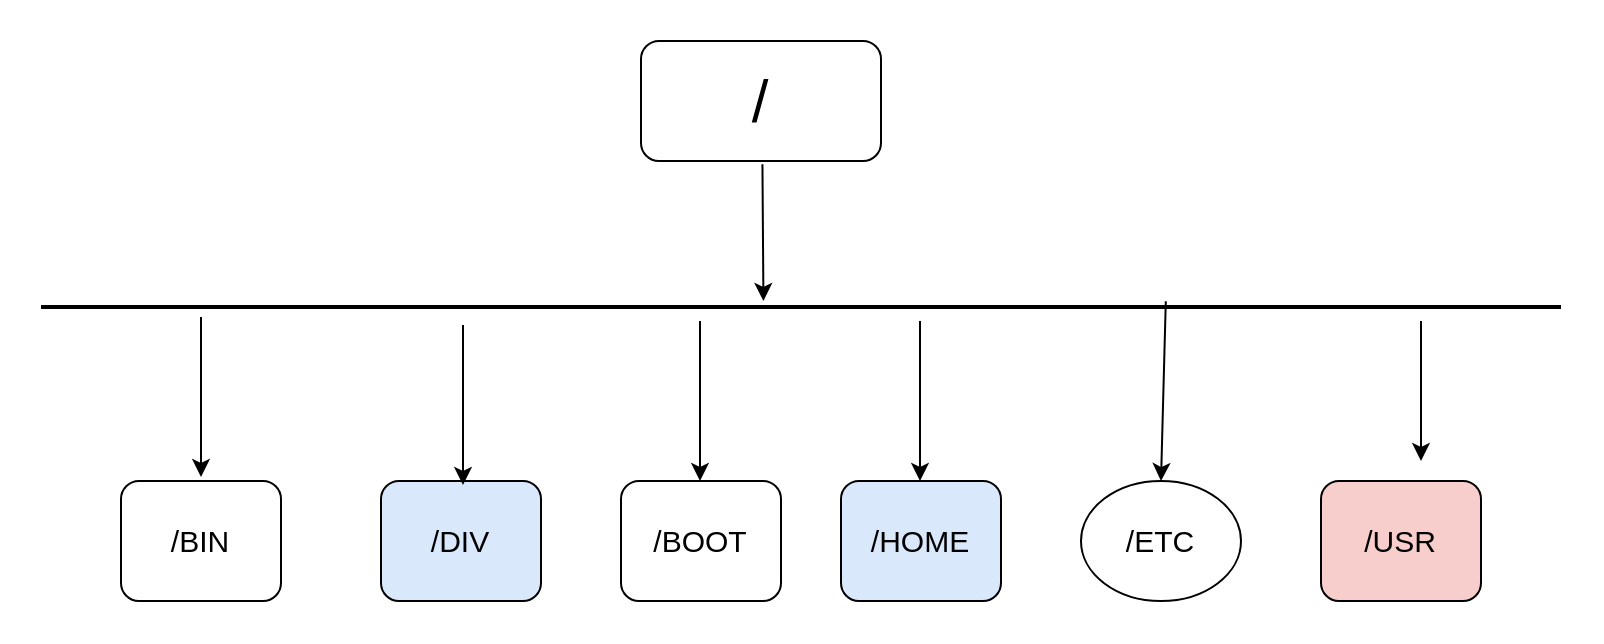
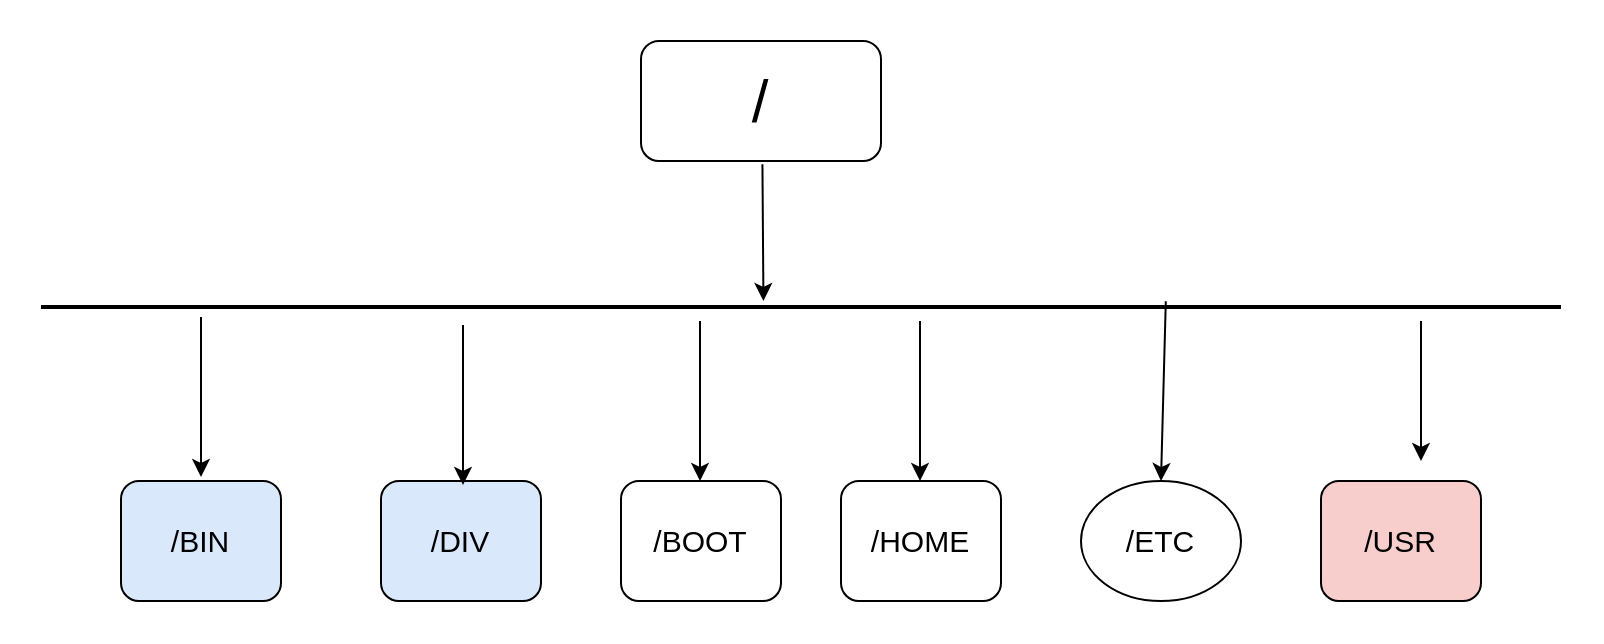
node "/BIN": fillcolor #ffffff -> #dae8fc
node "/HOME": fillcolor #dae8fc -> #ffffff
